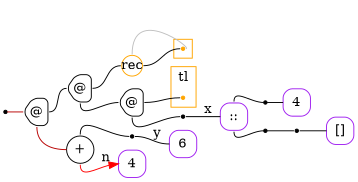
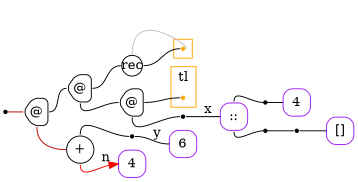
node "rec": color orange -> #000000
